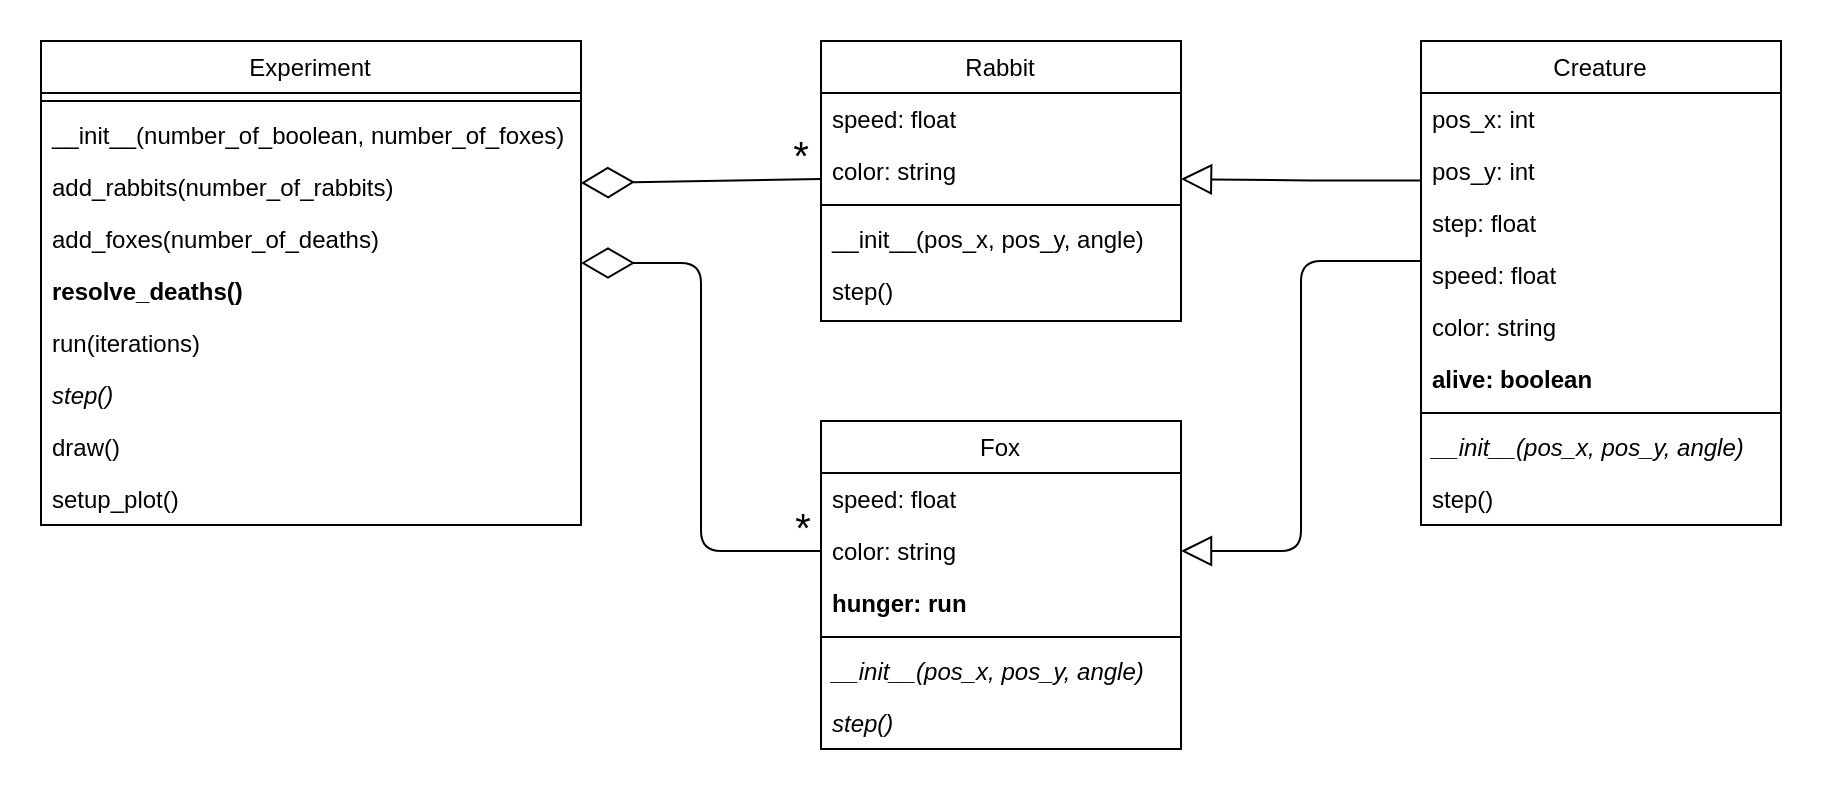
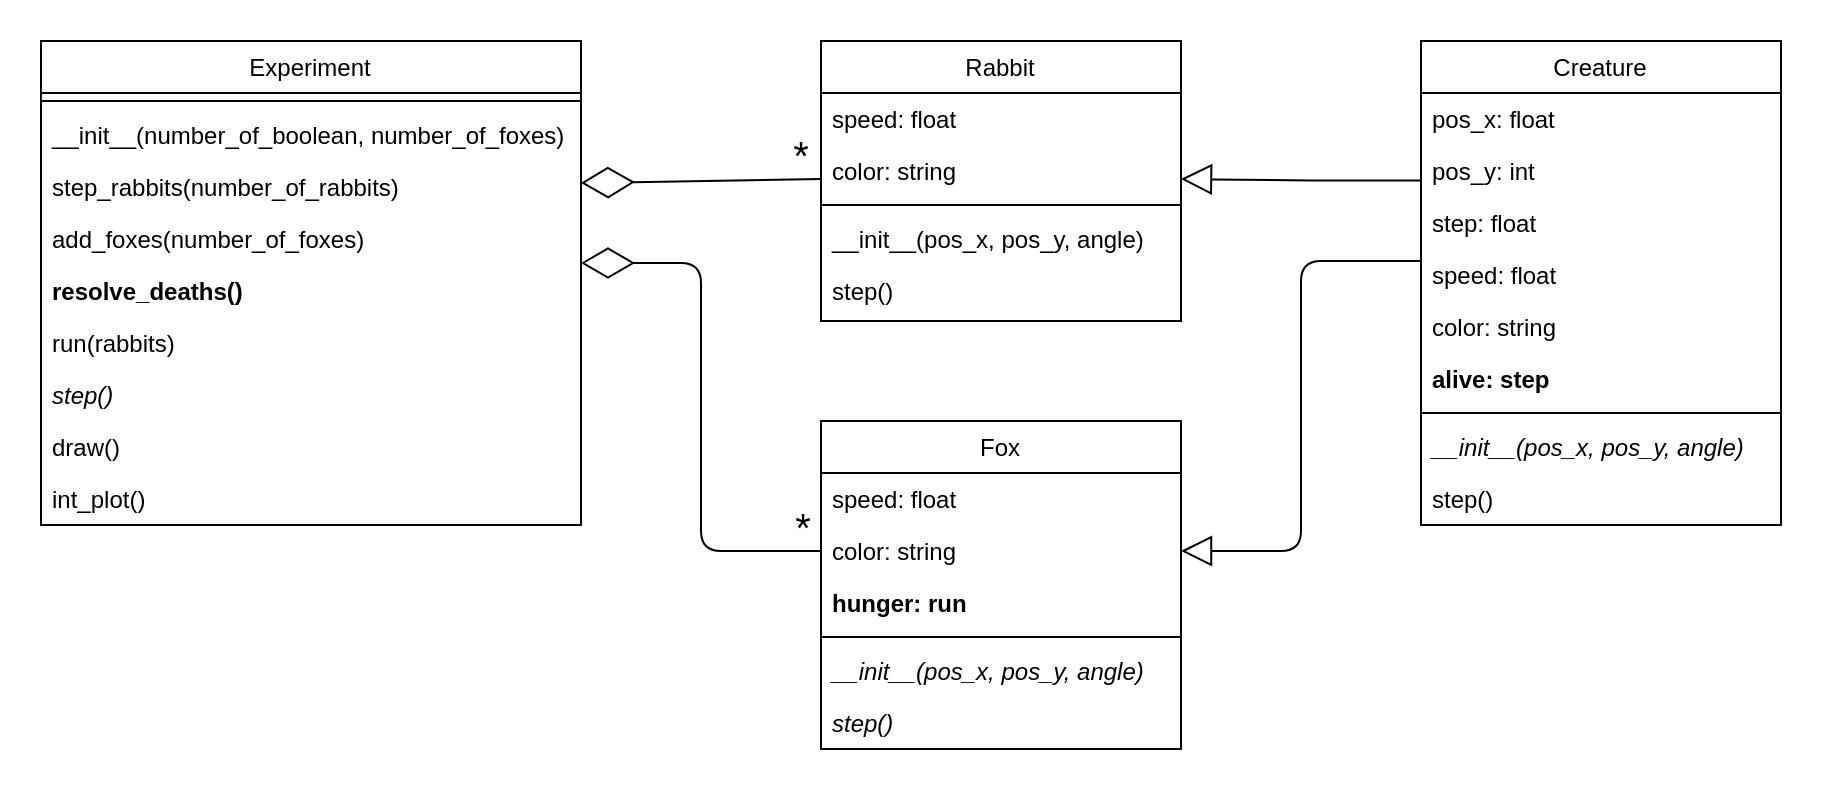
node "pos_x: int": label "pos_x: int" -> "pos_x: float"
node "add_rabbits(number_of_rabbits)": label "add_rabbits(number_of_rabbits)" -> "step_rabbits(number_of_rabbits)"
node "add_foxes(number_of_deaths)": label "add_foxes(number_of_deaths)" -> "add_foxes(number_of_foxes)"
node "run(iterations)": label "run(iterations)" -> "run(rabbits)"
node "alive: boolean": label "alive: boolean" -> "alive: step"
node "setup_plot()": label "setup_plot()" -> "int_plot()"
